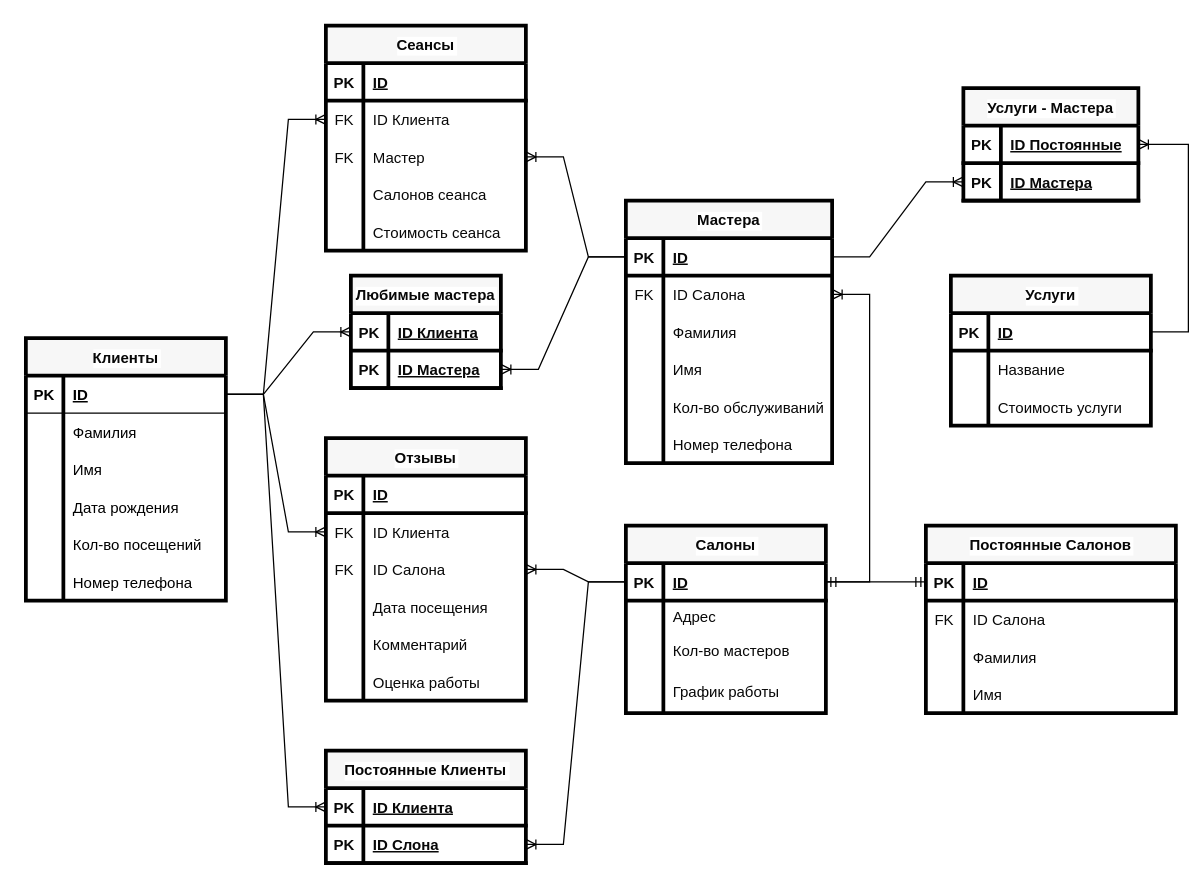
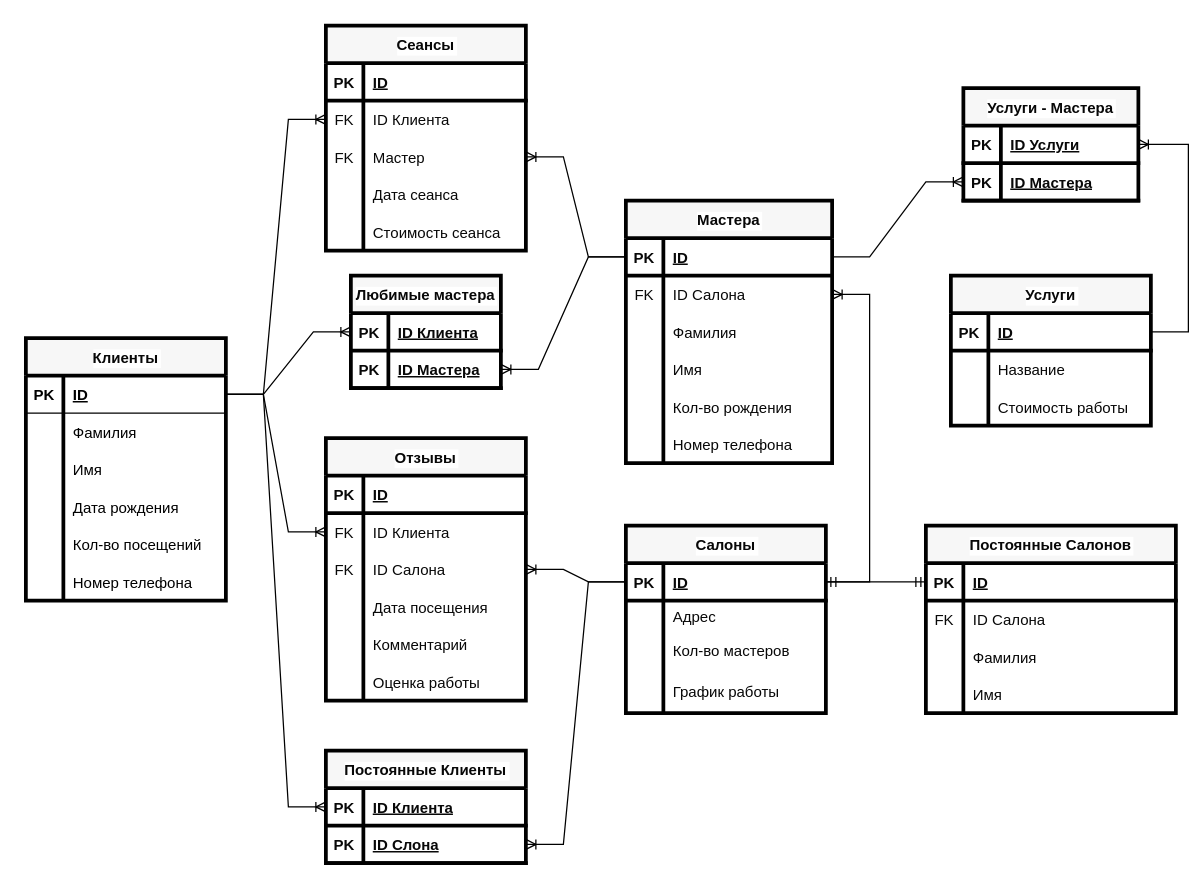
node "ID Постоянные": label "ID Постоянные" -> "ID Услуги"
node "Салонов сеанса": label "Салонов сеанса" -> "Дата сеанса"
node "Кол-во обслуживаний": label "Кол-во обслуживаний" -> "Кол-во рождения"
node "Стоимость услуги": label "Стоимость услуги" -> "Стоимость работы"
